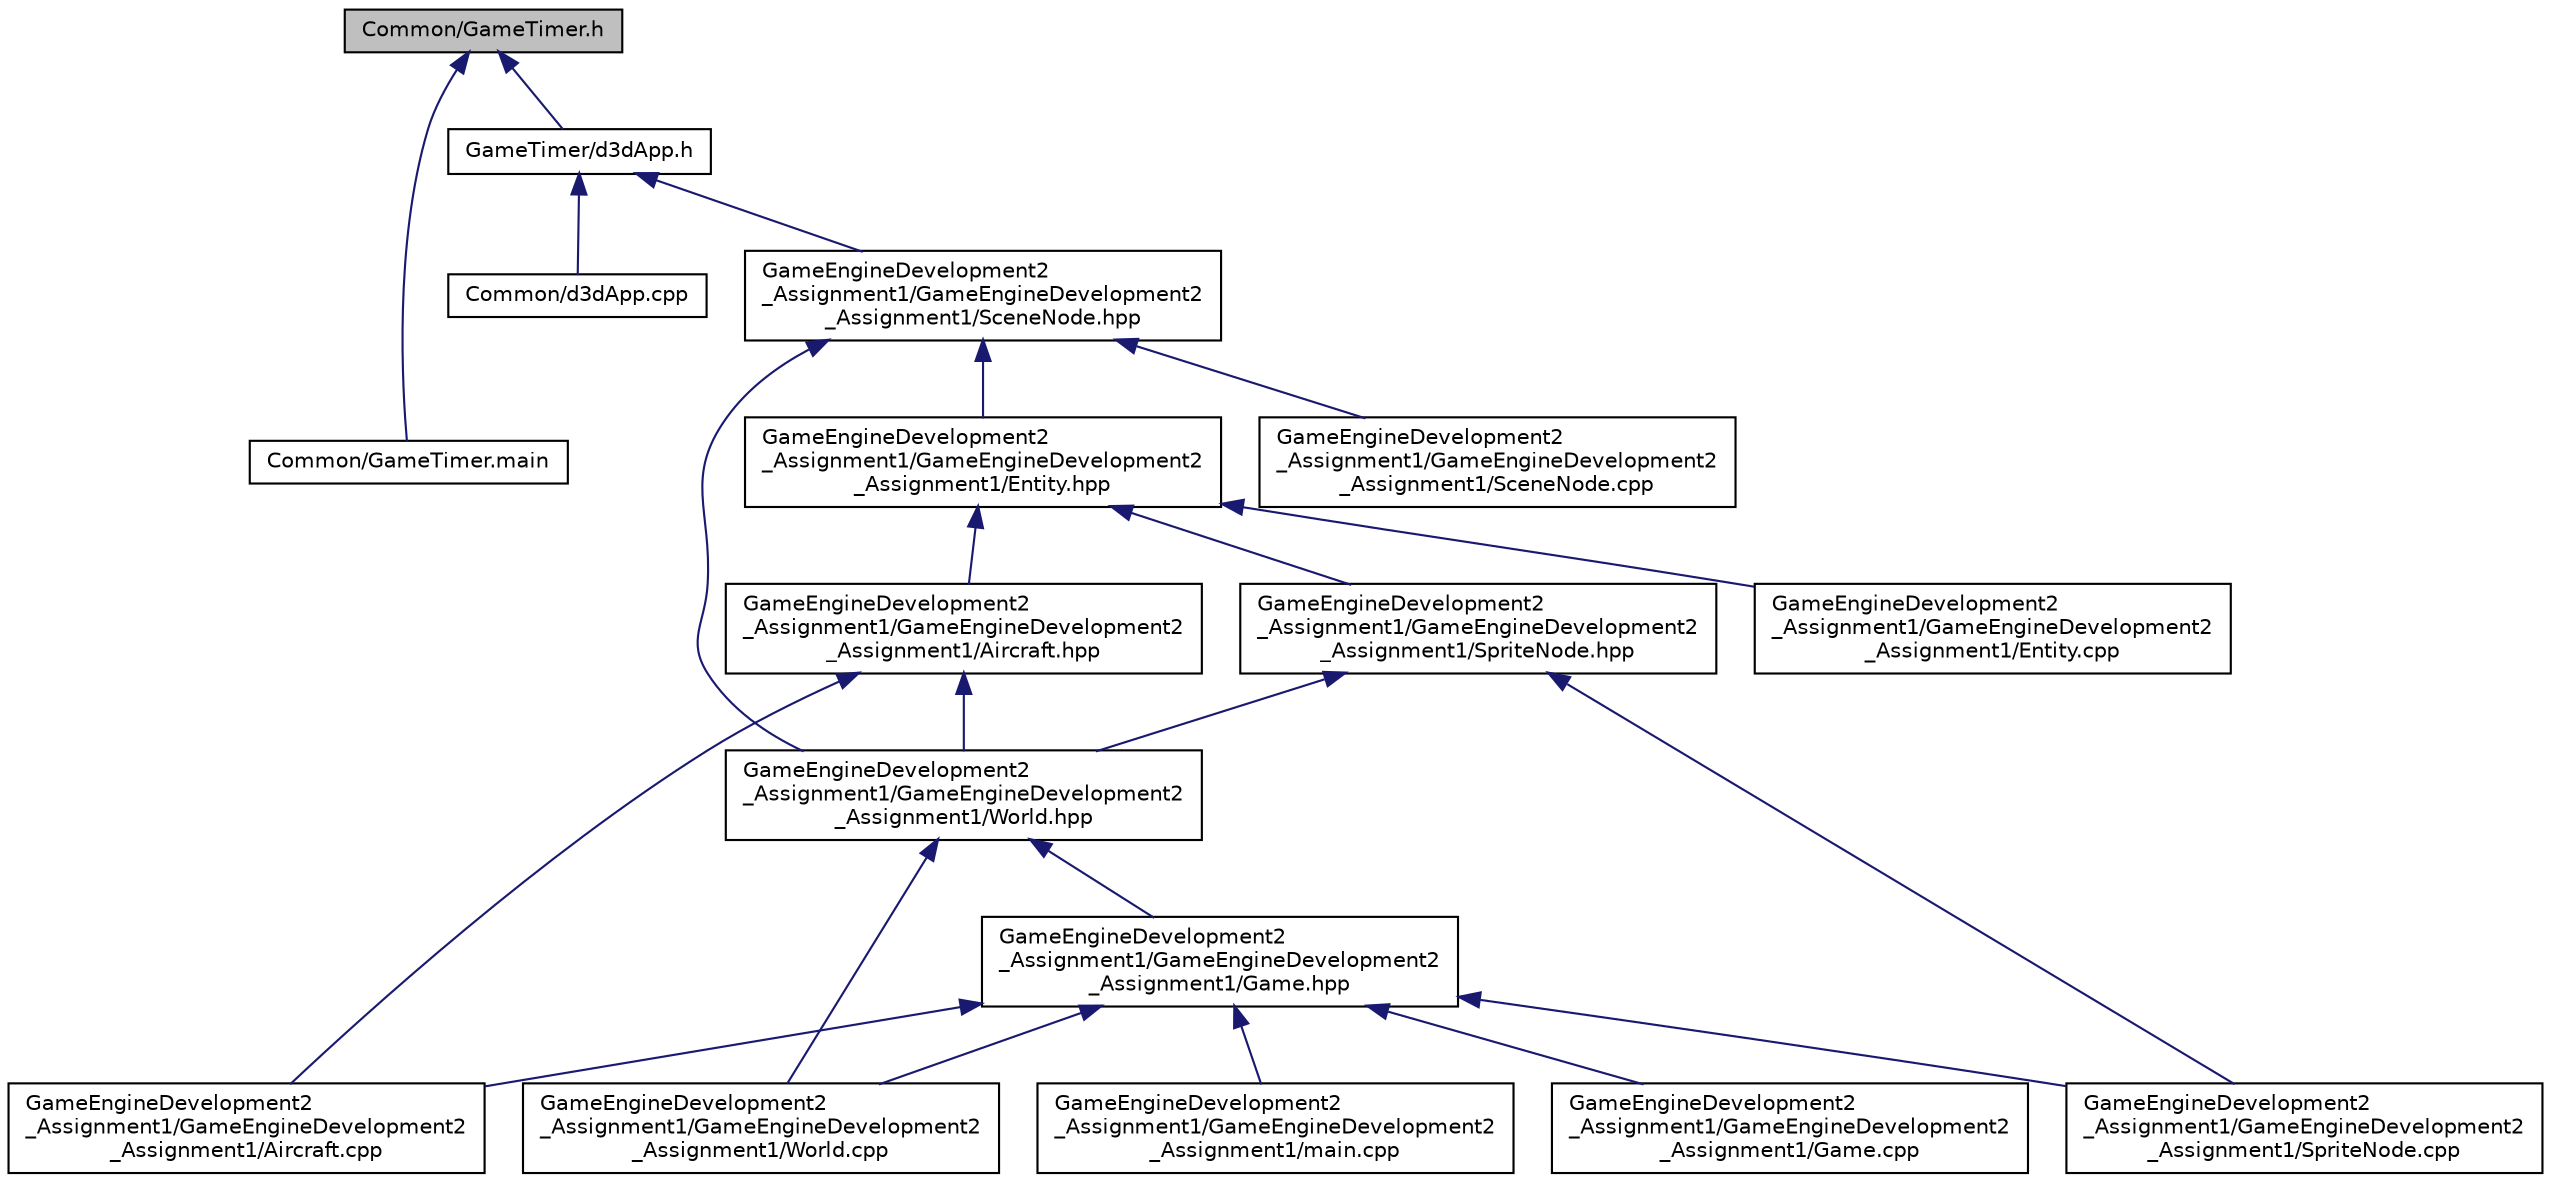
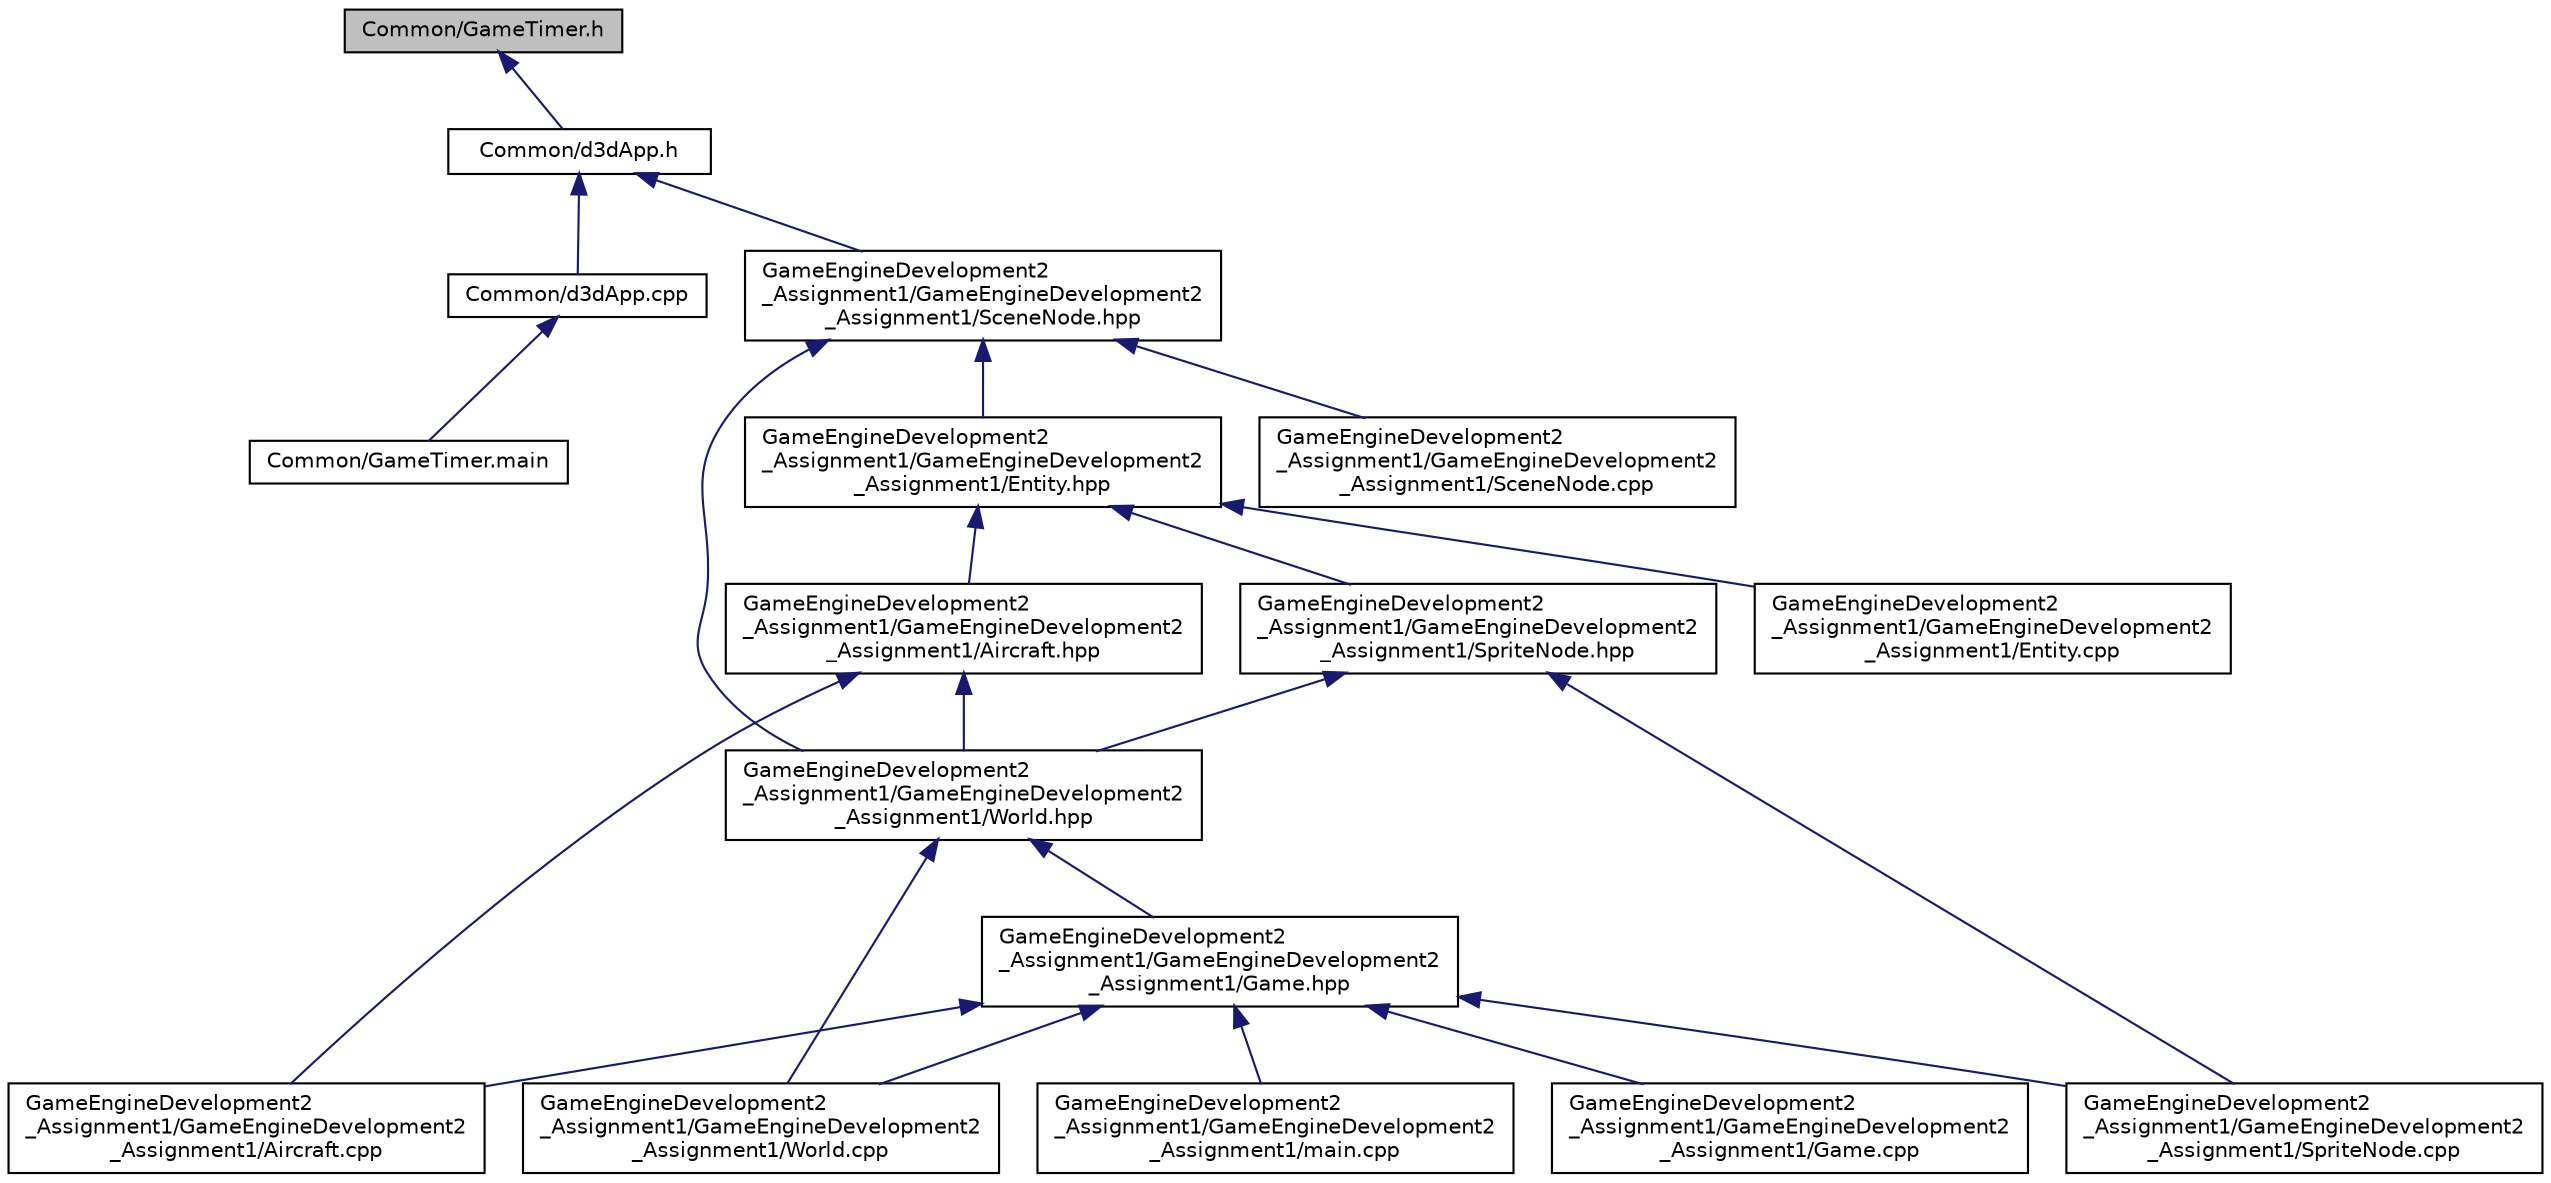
node "GameTimer/d3dApp.h": label "GameTimer/d3dApp.h" -> "Common/d3dApp.h"
edge "Common/GameTimer.main" -> "Common/GameTimer.h": now "Common/GameTimer.main" -> "Common/d3dApp.cpp"
